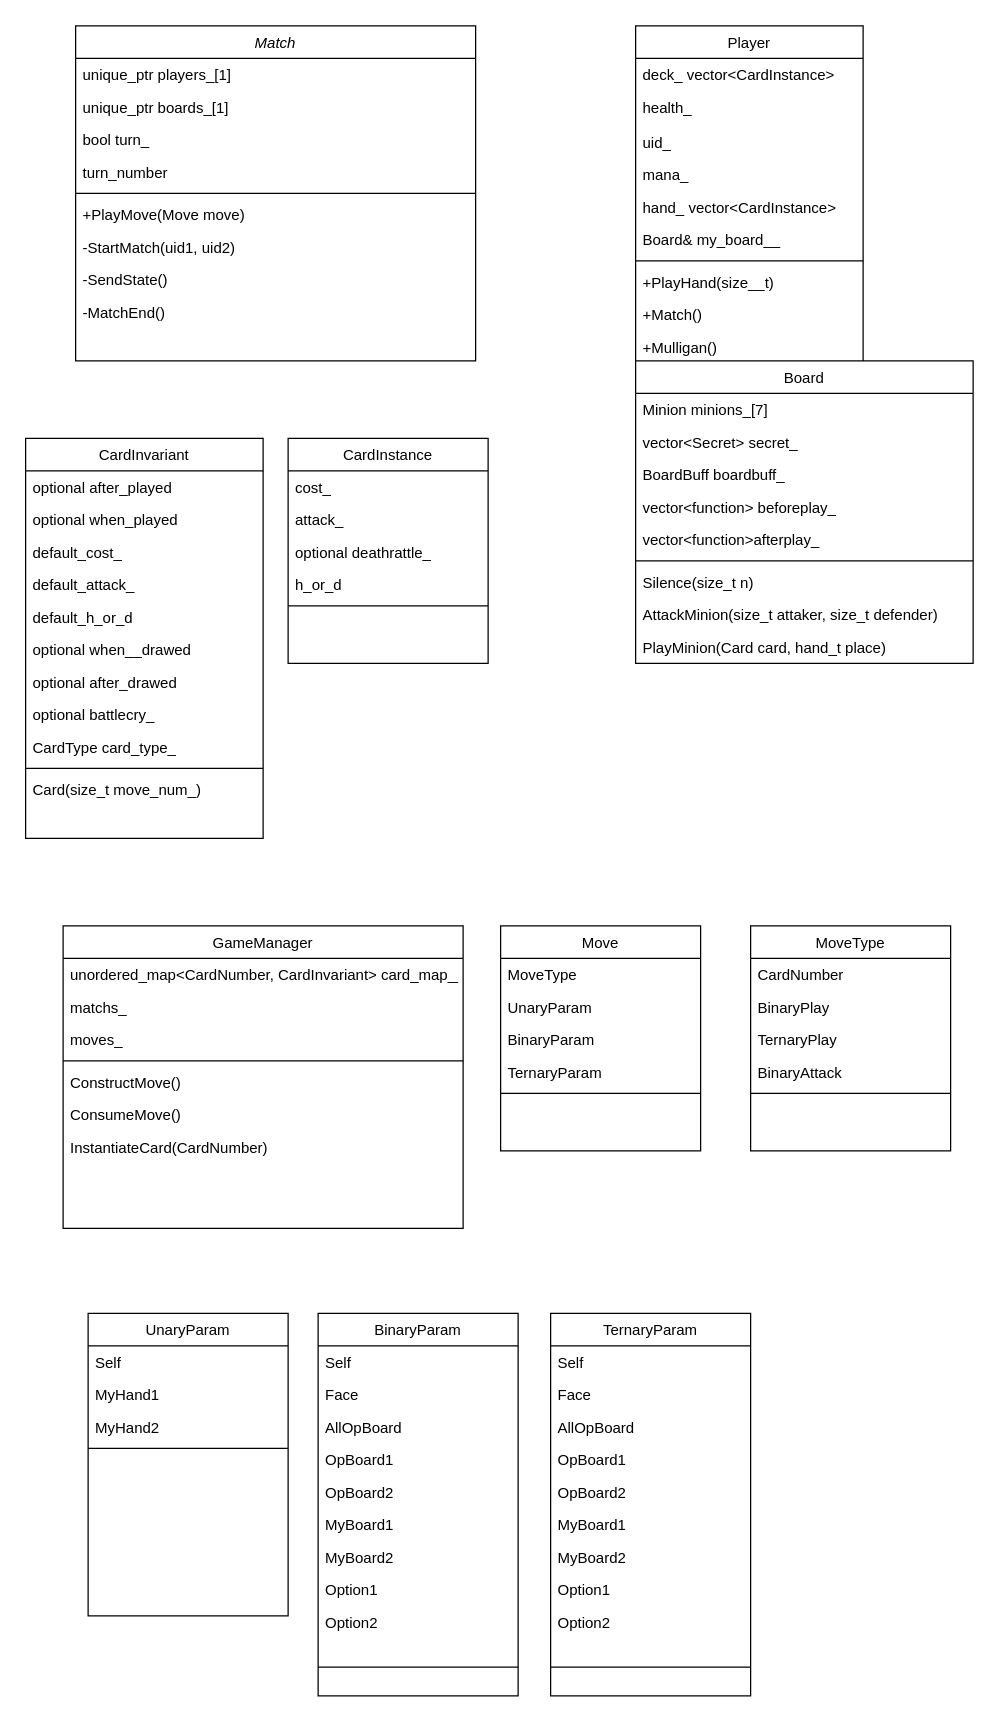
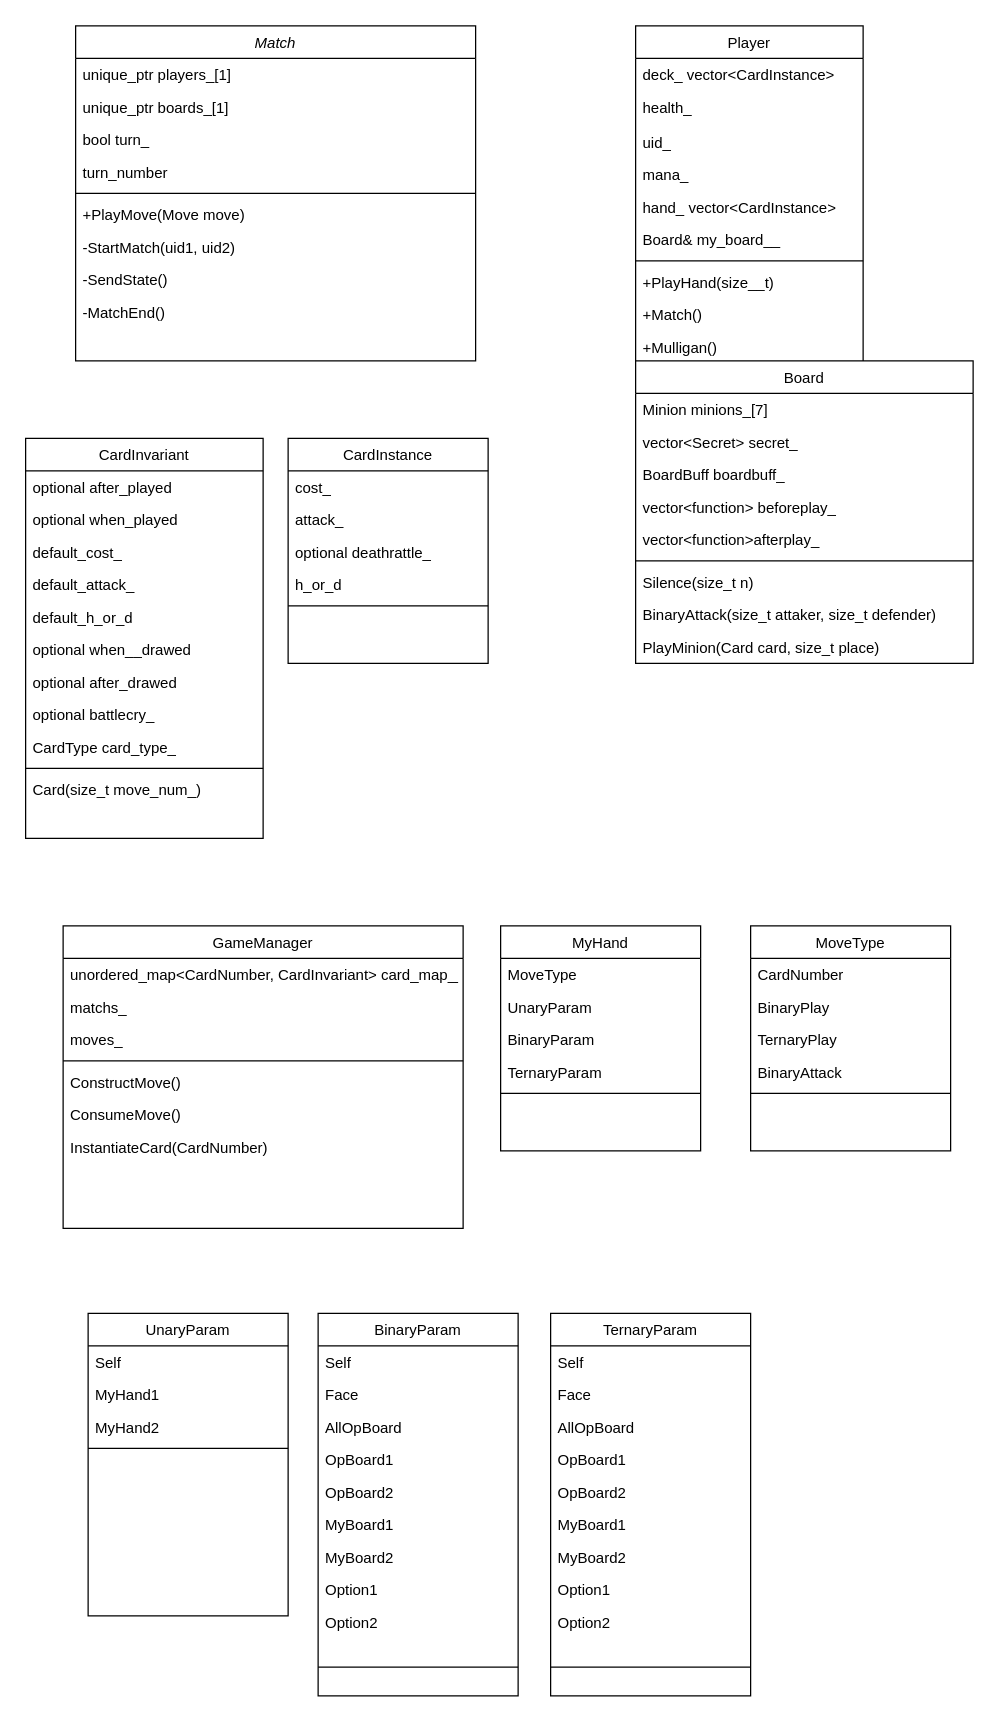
node "AttackMinion(size_t attaker, size_t defender)": label "AttackMinion(size_t attaker, size_t defender)" -> "BinaryAttack(size_t attaker, size_t defender)"
node "PlayMinion(Card card, hand_t place)": label "PlayMinion(Card card, hand_t place)" -> "PlayMinion(Card card, size_t place)"
node "Move": label "Move" -> "MyHand"
